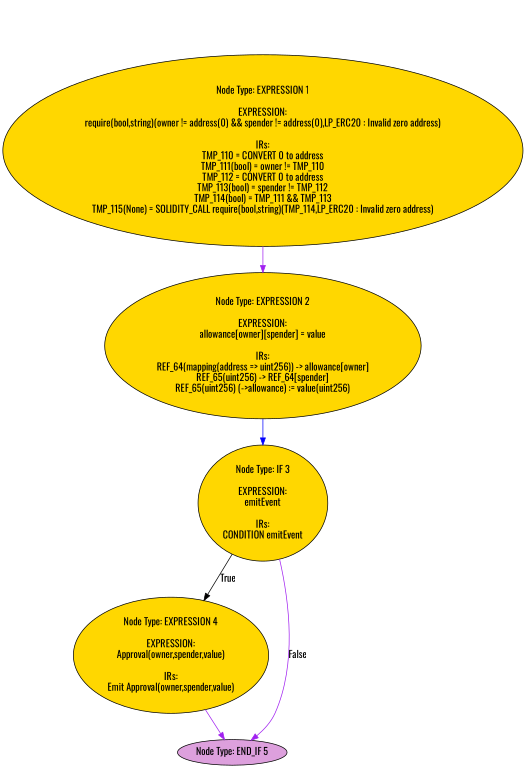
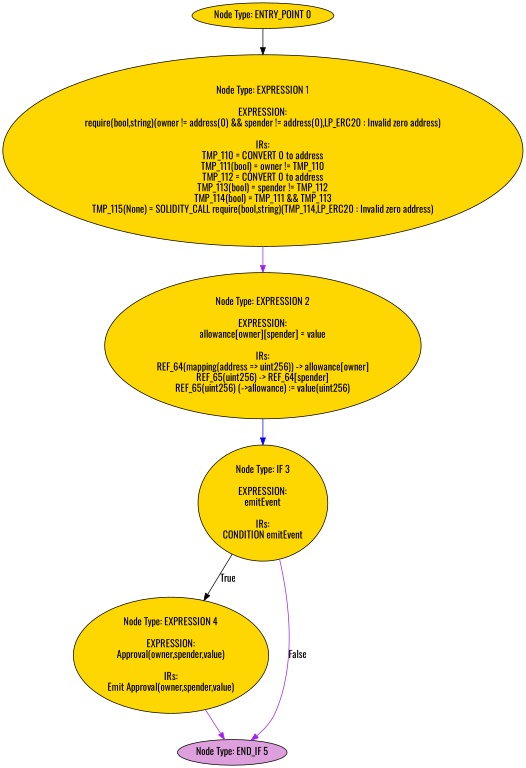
node "Node Type: ENTRY_POINT 0": added
